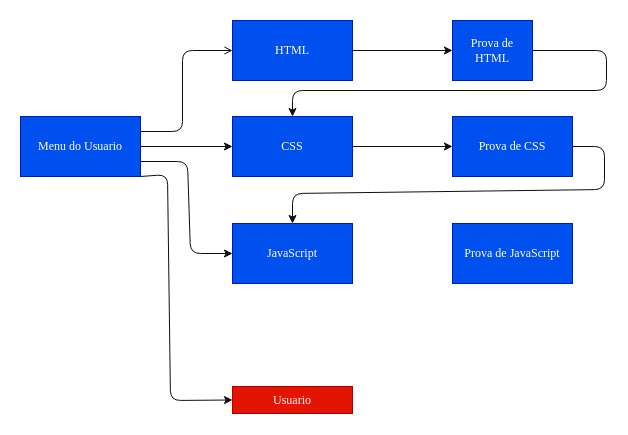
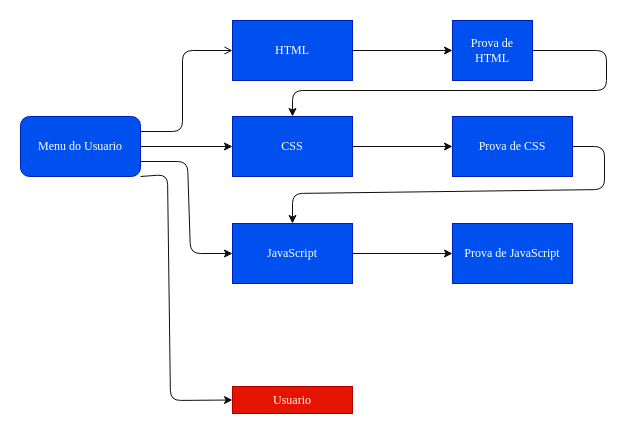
node "Menu do Usuario": shape rectangle -> rounded rectangle
edge "JavaScript" -> "Prova de JavaScript": added
